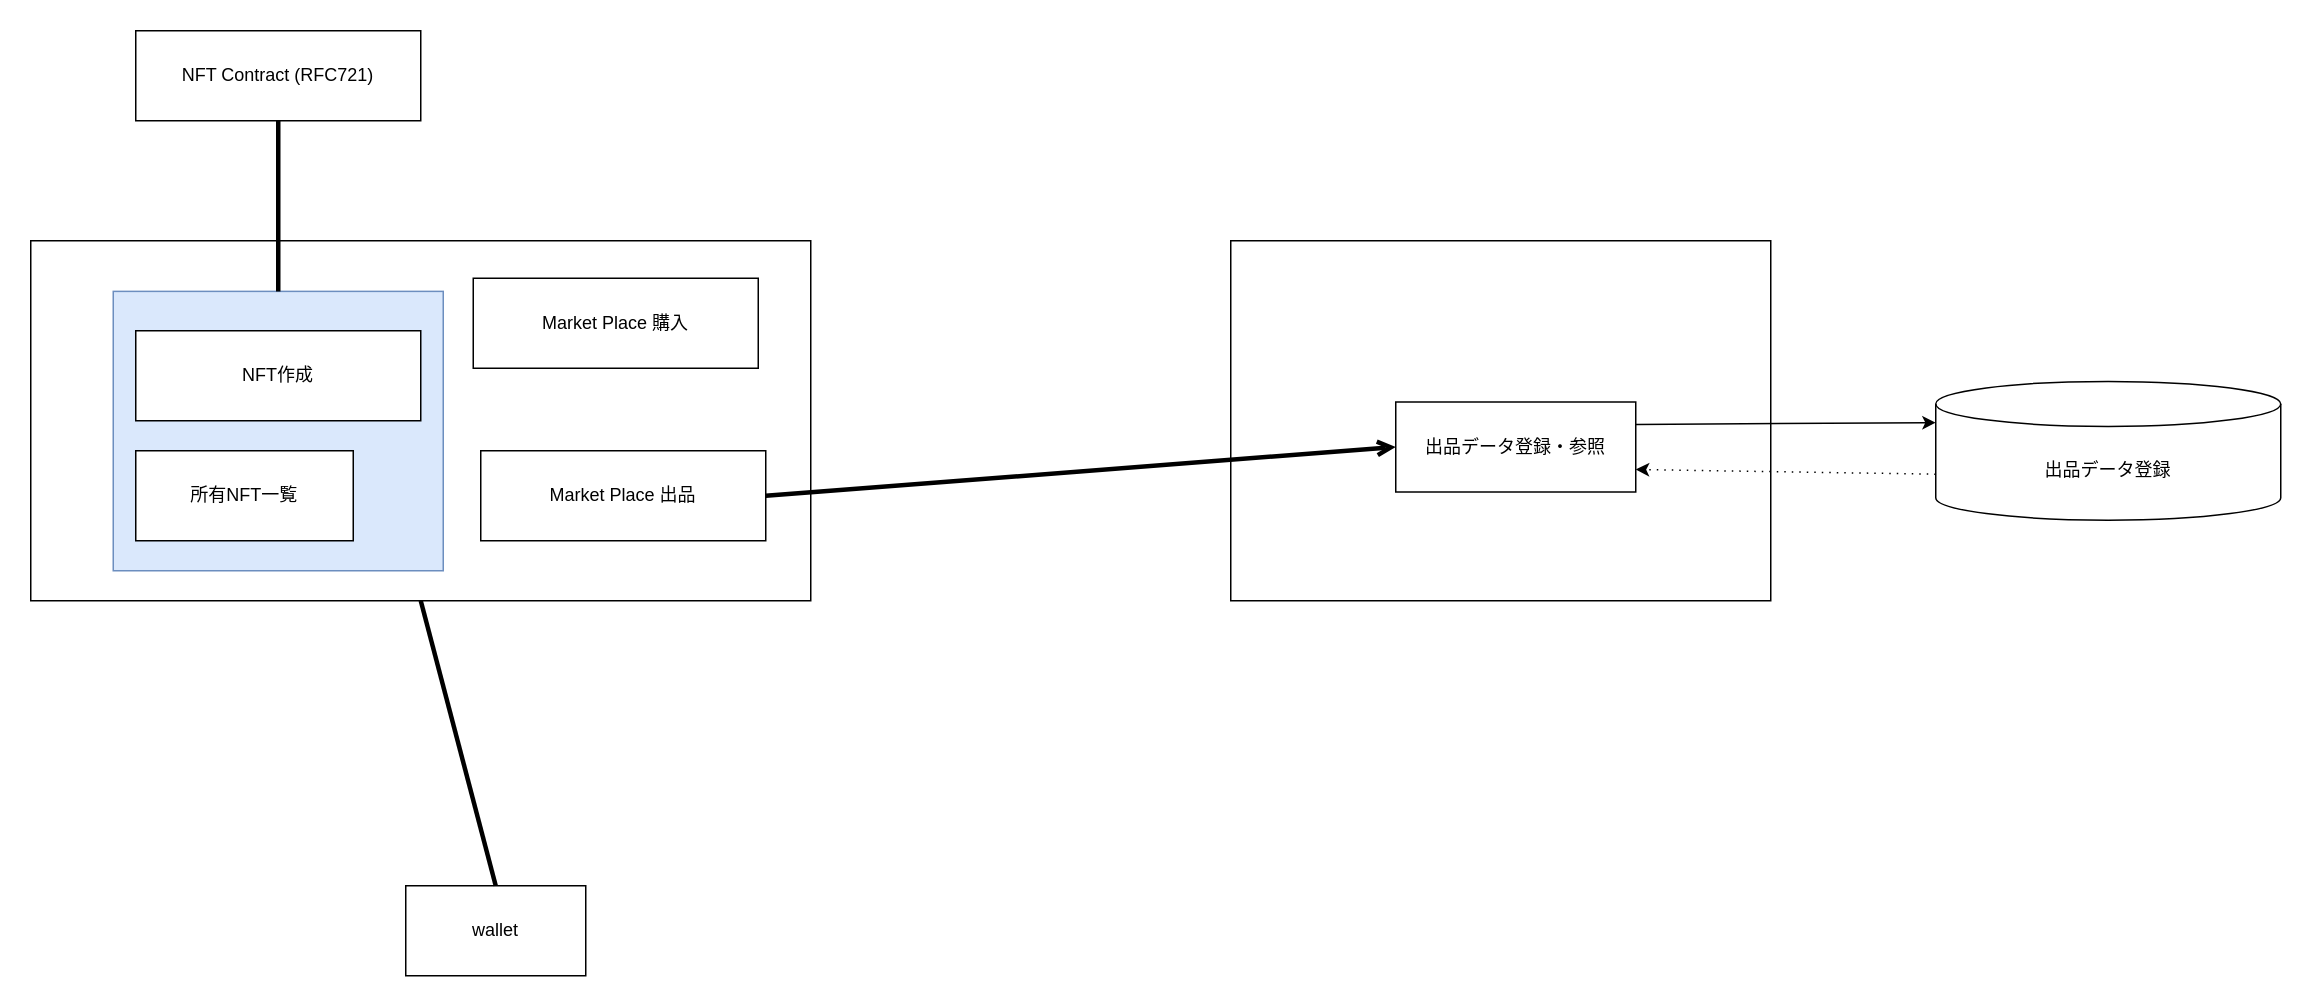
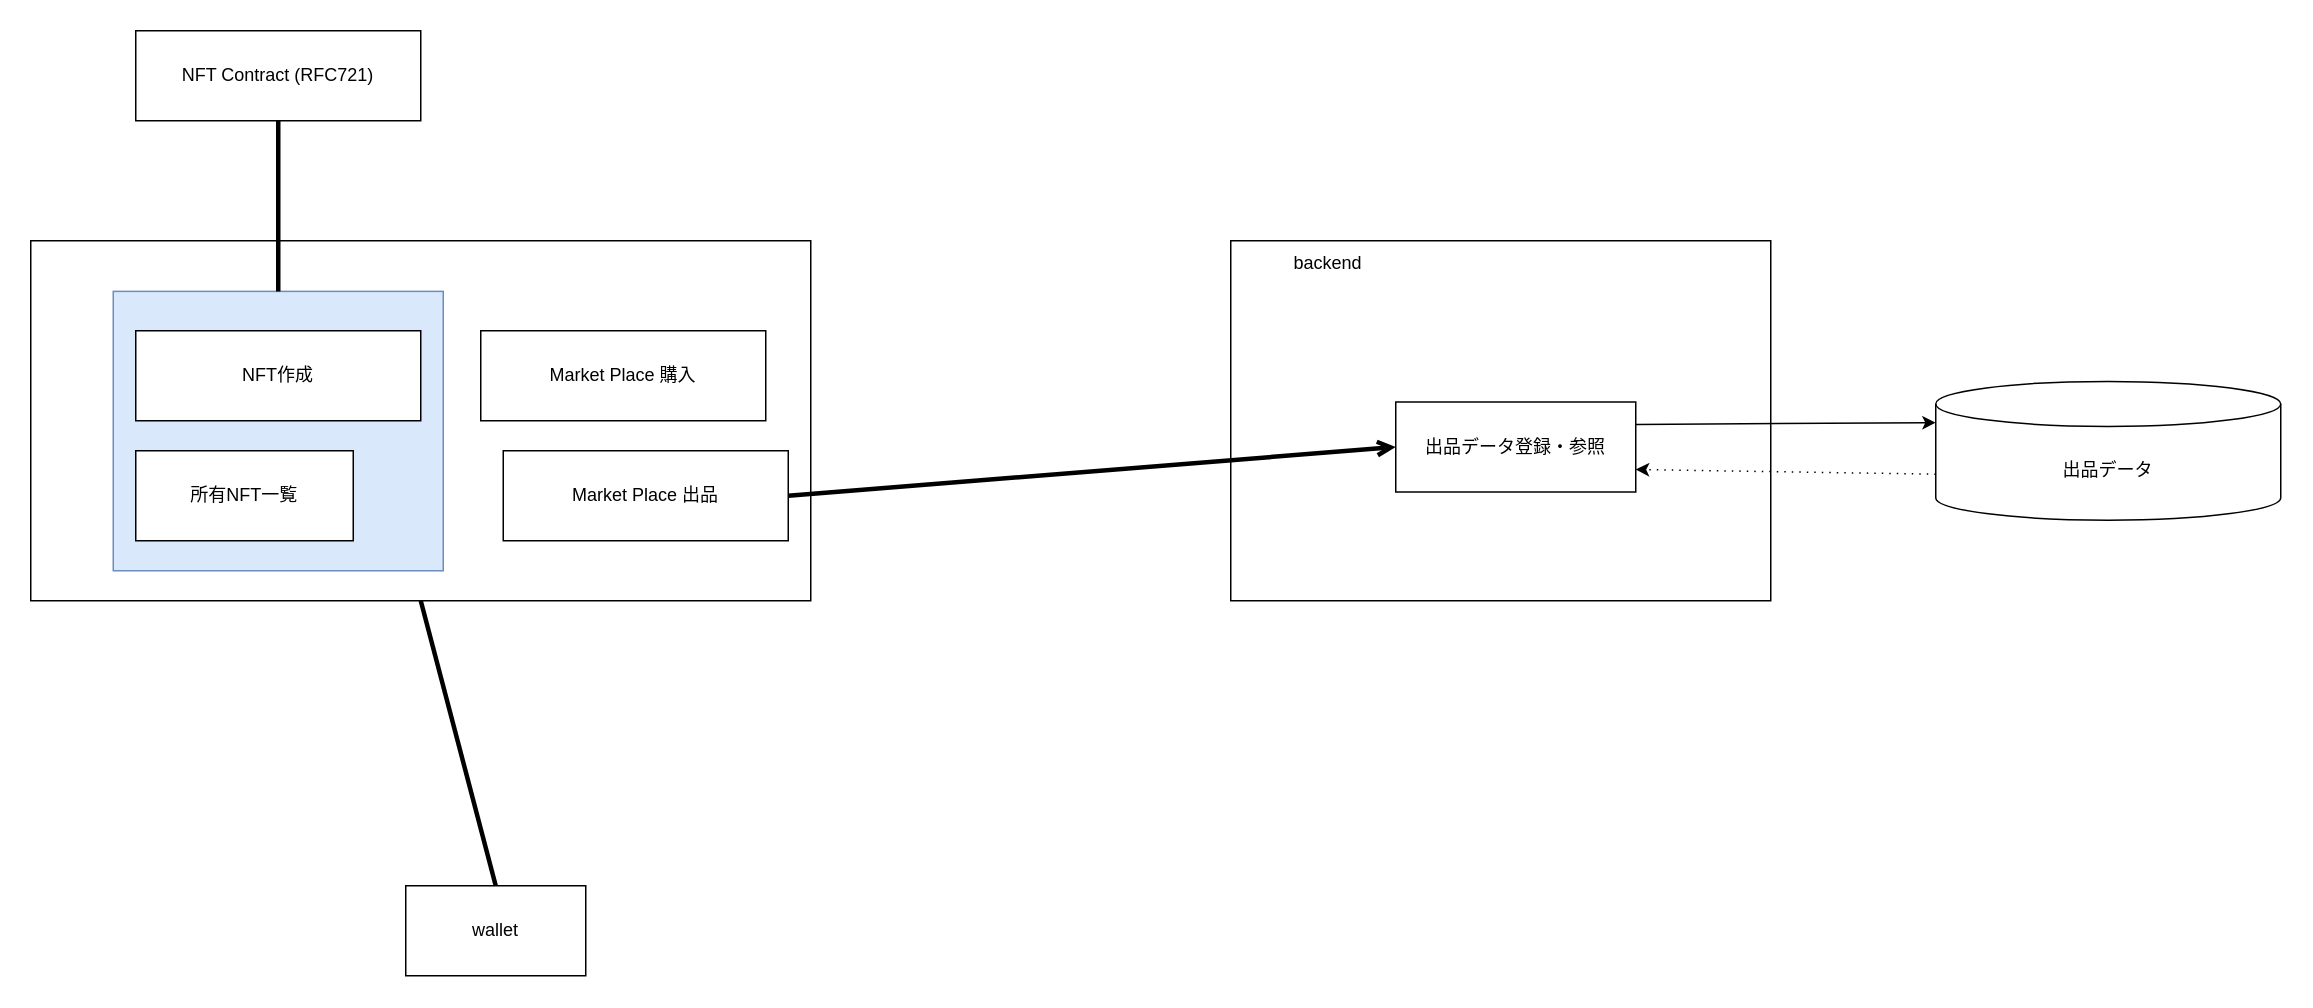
node "backend": added
node "Market Place 購入": moved (616, 323) -> (623, 376)
node "出品データ登録": label "出品データ登録" -> "出品データ"
node "Market Place 出品": moved (623, 496) -> (646, 496)
